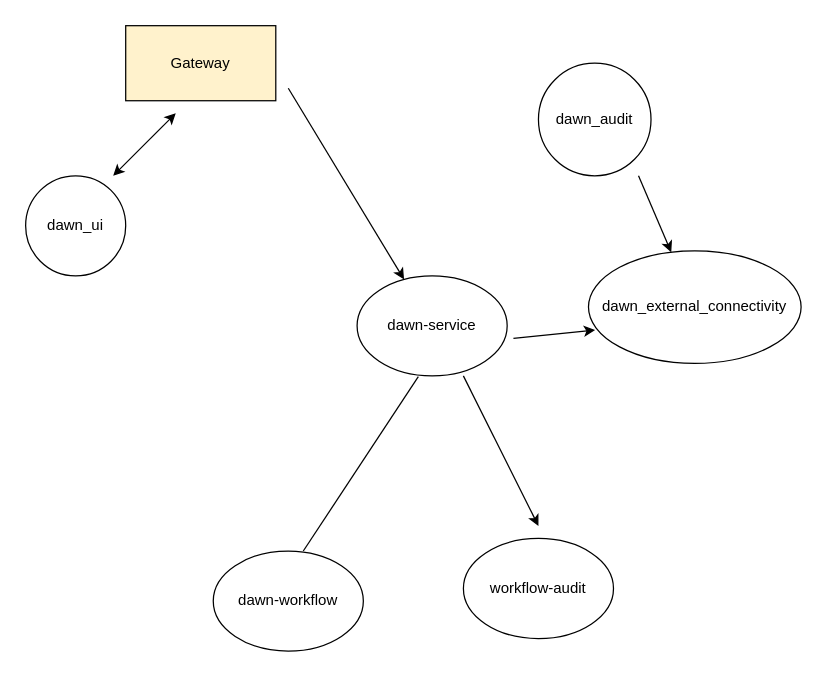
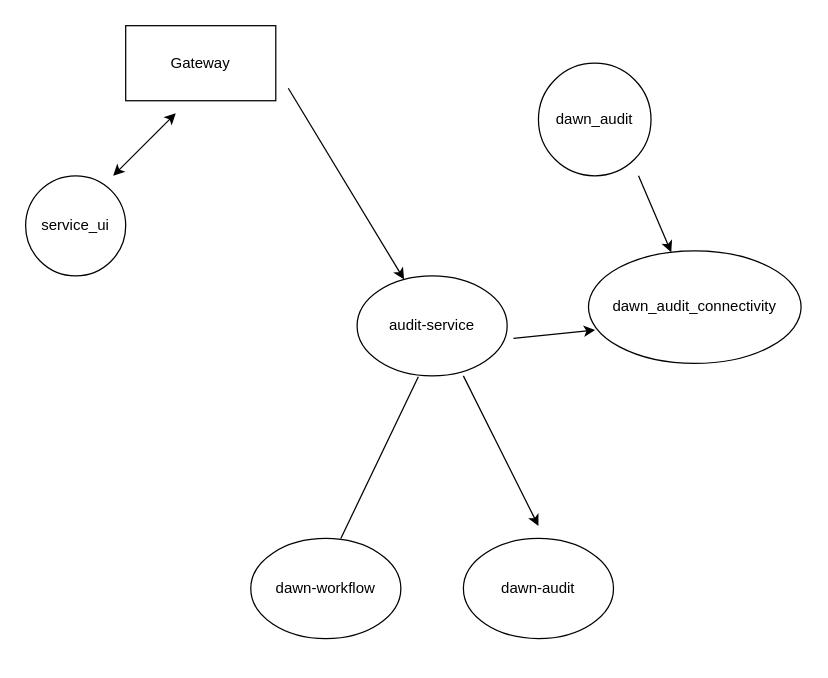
node "Gateway": fillcolor #fff2cc -> #ffffff
node "dawn_ui": label "dawn_ui" -> "service_ui"
node "dawn_external_connectivity": label "dawn_external_connectivity" -> "dawn_audit_connectivity"
node "dawn-service": label "dawn-service" -> "audit-service"
node "workflow-audit": label "workflow-audit" -> "dawn-audit"
node "dawn-workflow": moved (288, 601) -> (326, 588)
